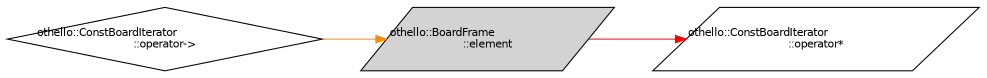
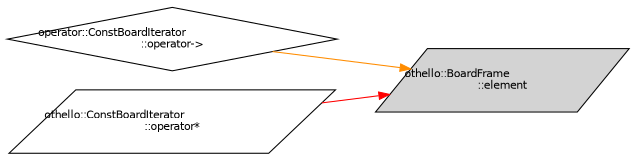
node "othello::ConstBoardIterator ::operator->": label "othello::ConstBoardIterator ::operator->" -> "operator::ConstBoardIterator ::operator->"
edge "othello::BoardFrame ::element" -> "othello::ConstBoardIterator ::operator*": reversed
